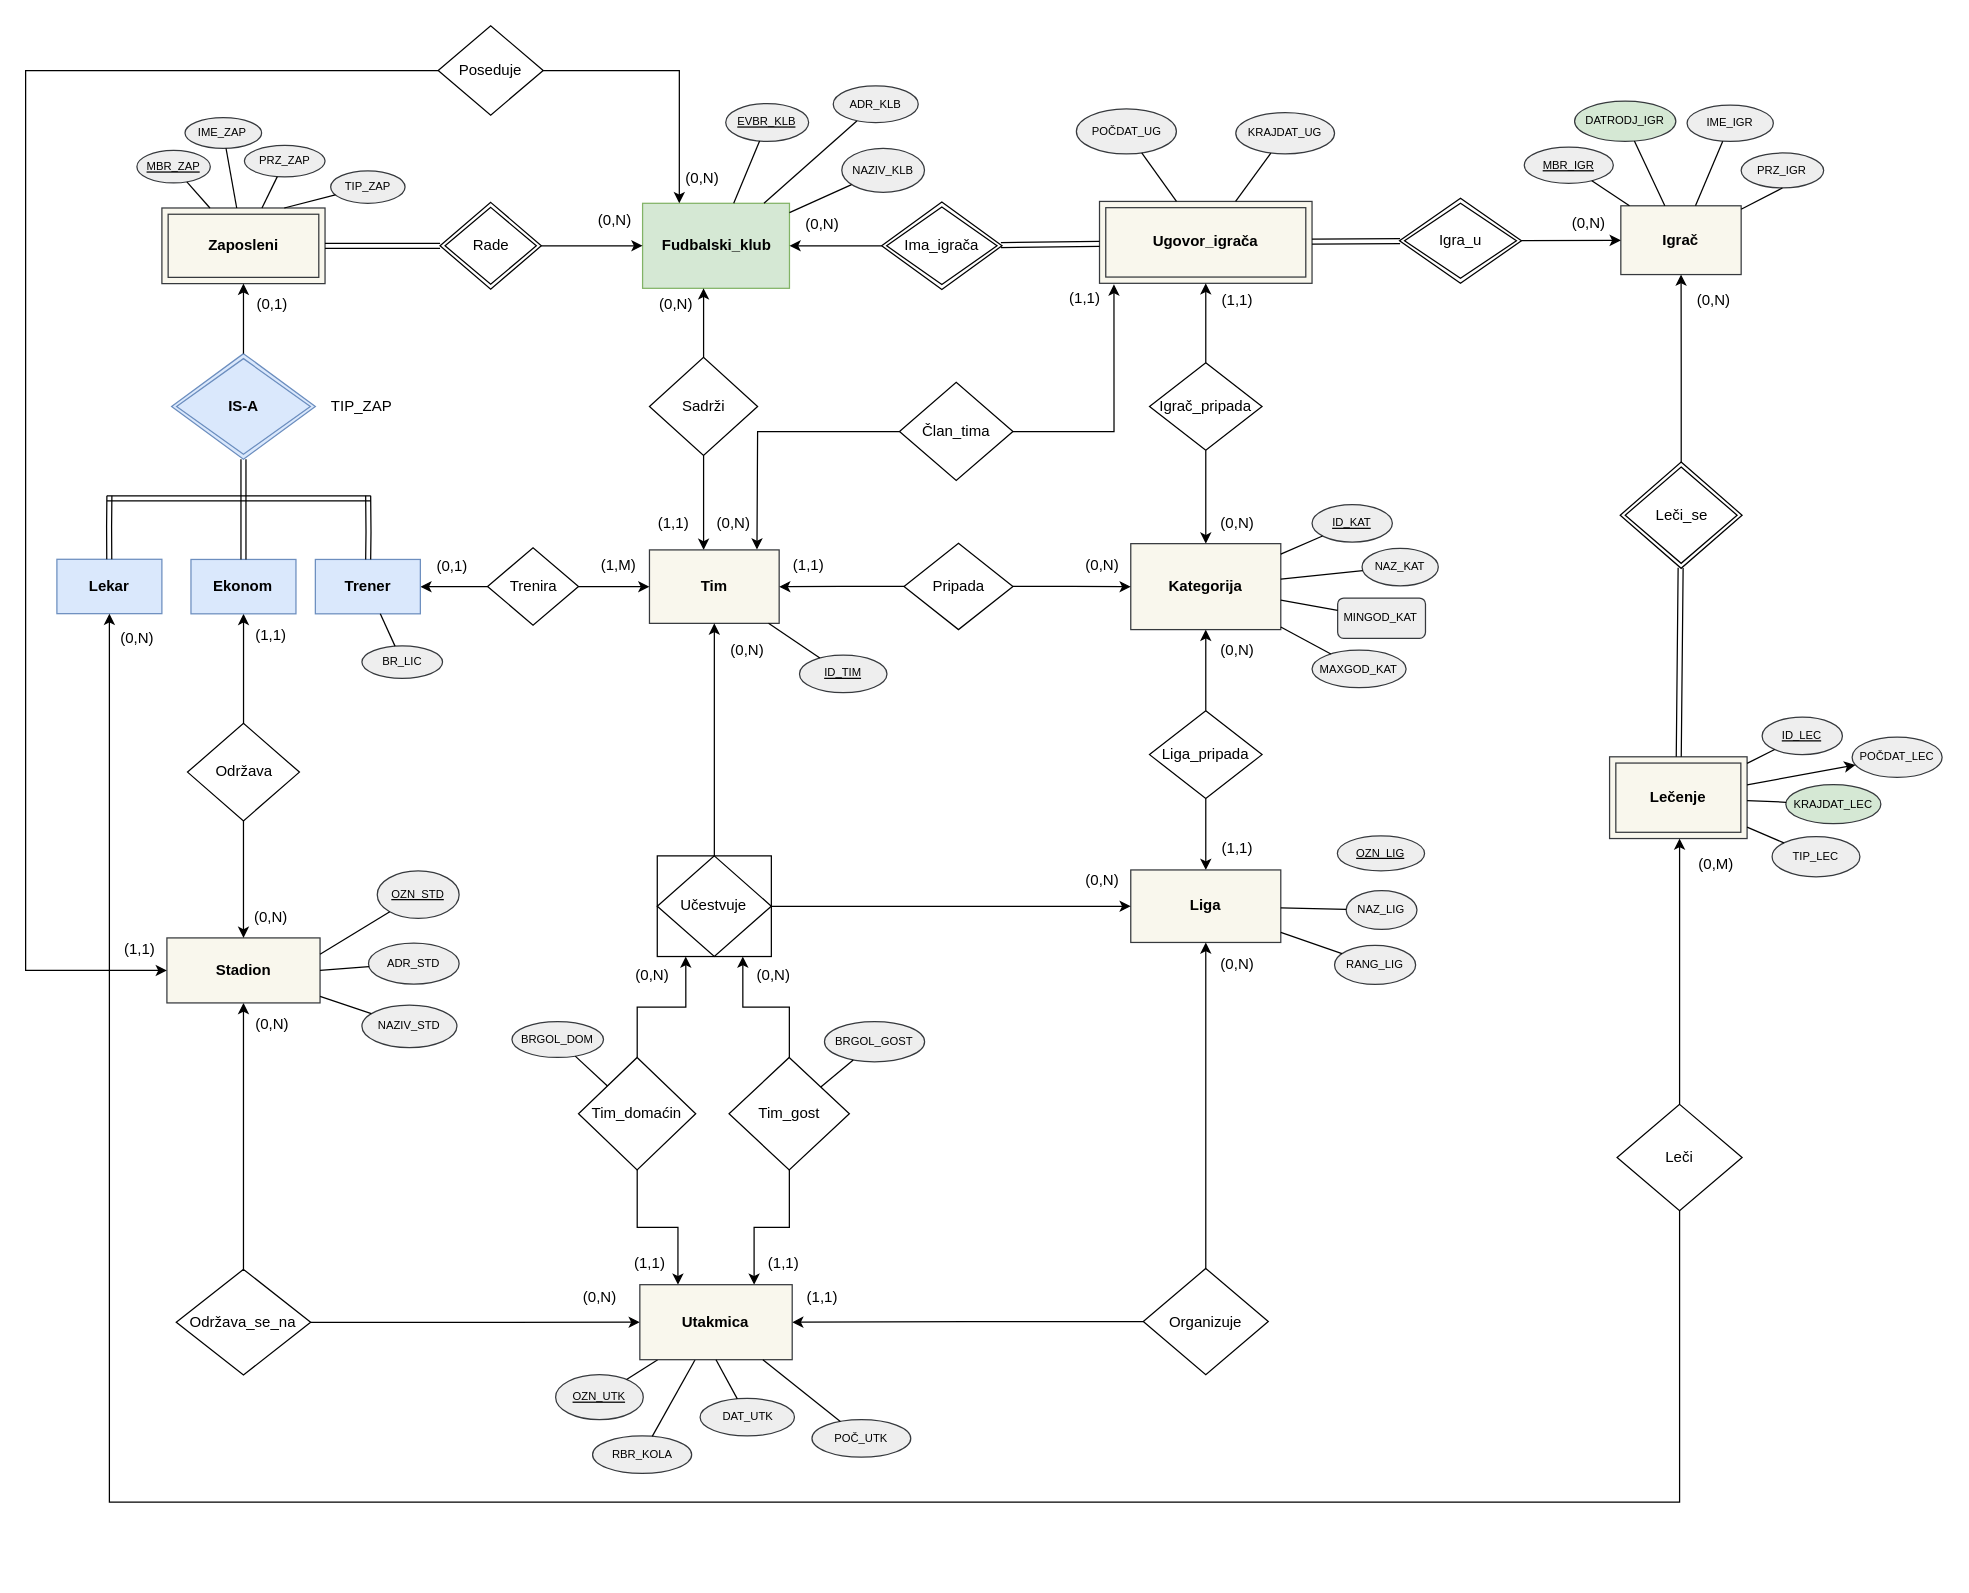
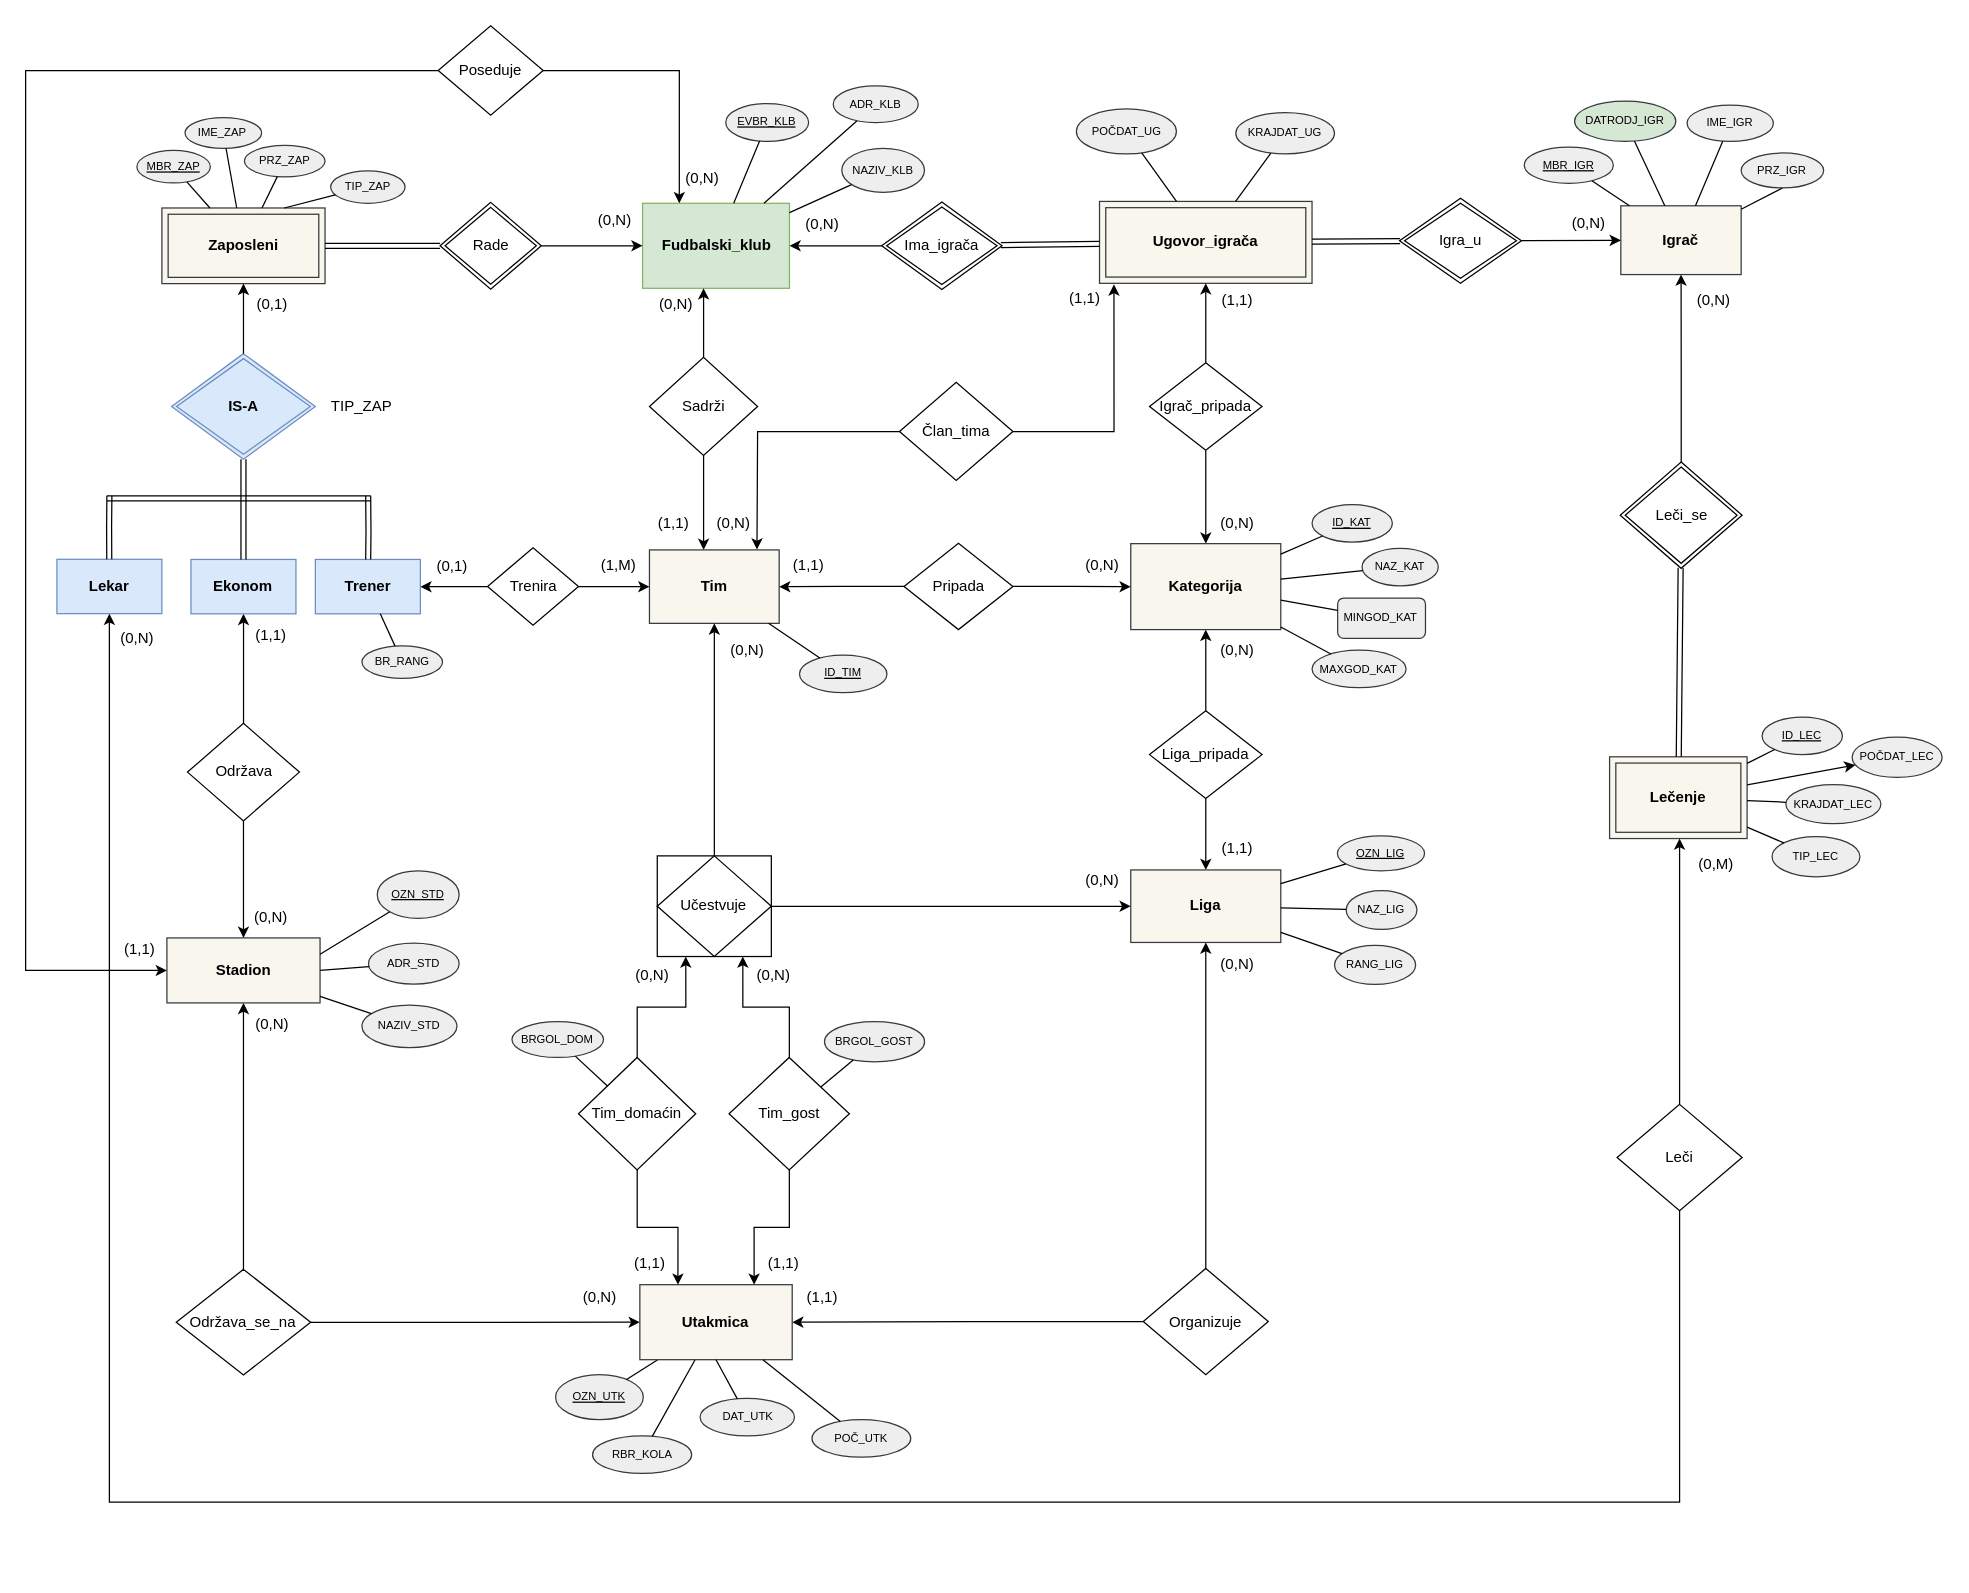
node "BR_LIC": label "BR_LIC" -> "BR_RANG"
node "KRAJDAT_LEC": fillcolor #d5e8d4 -> #eeeeee
edge "OZN_LIG" -- "Liga": added
